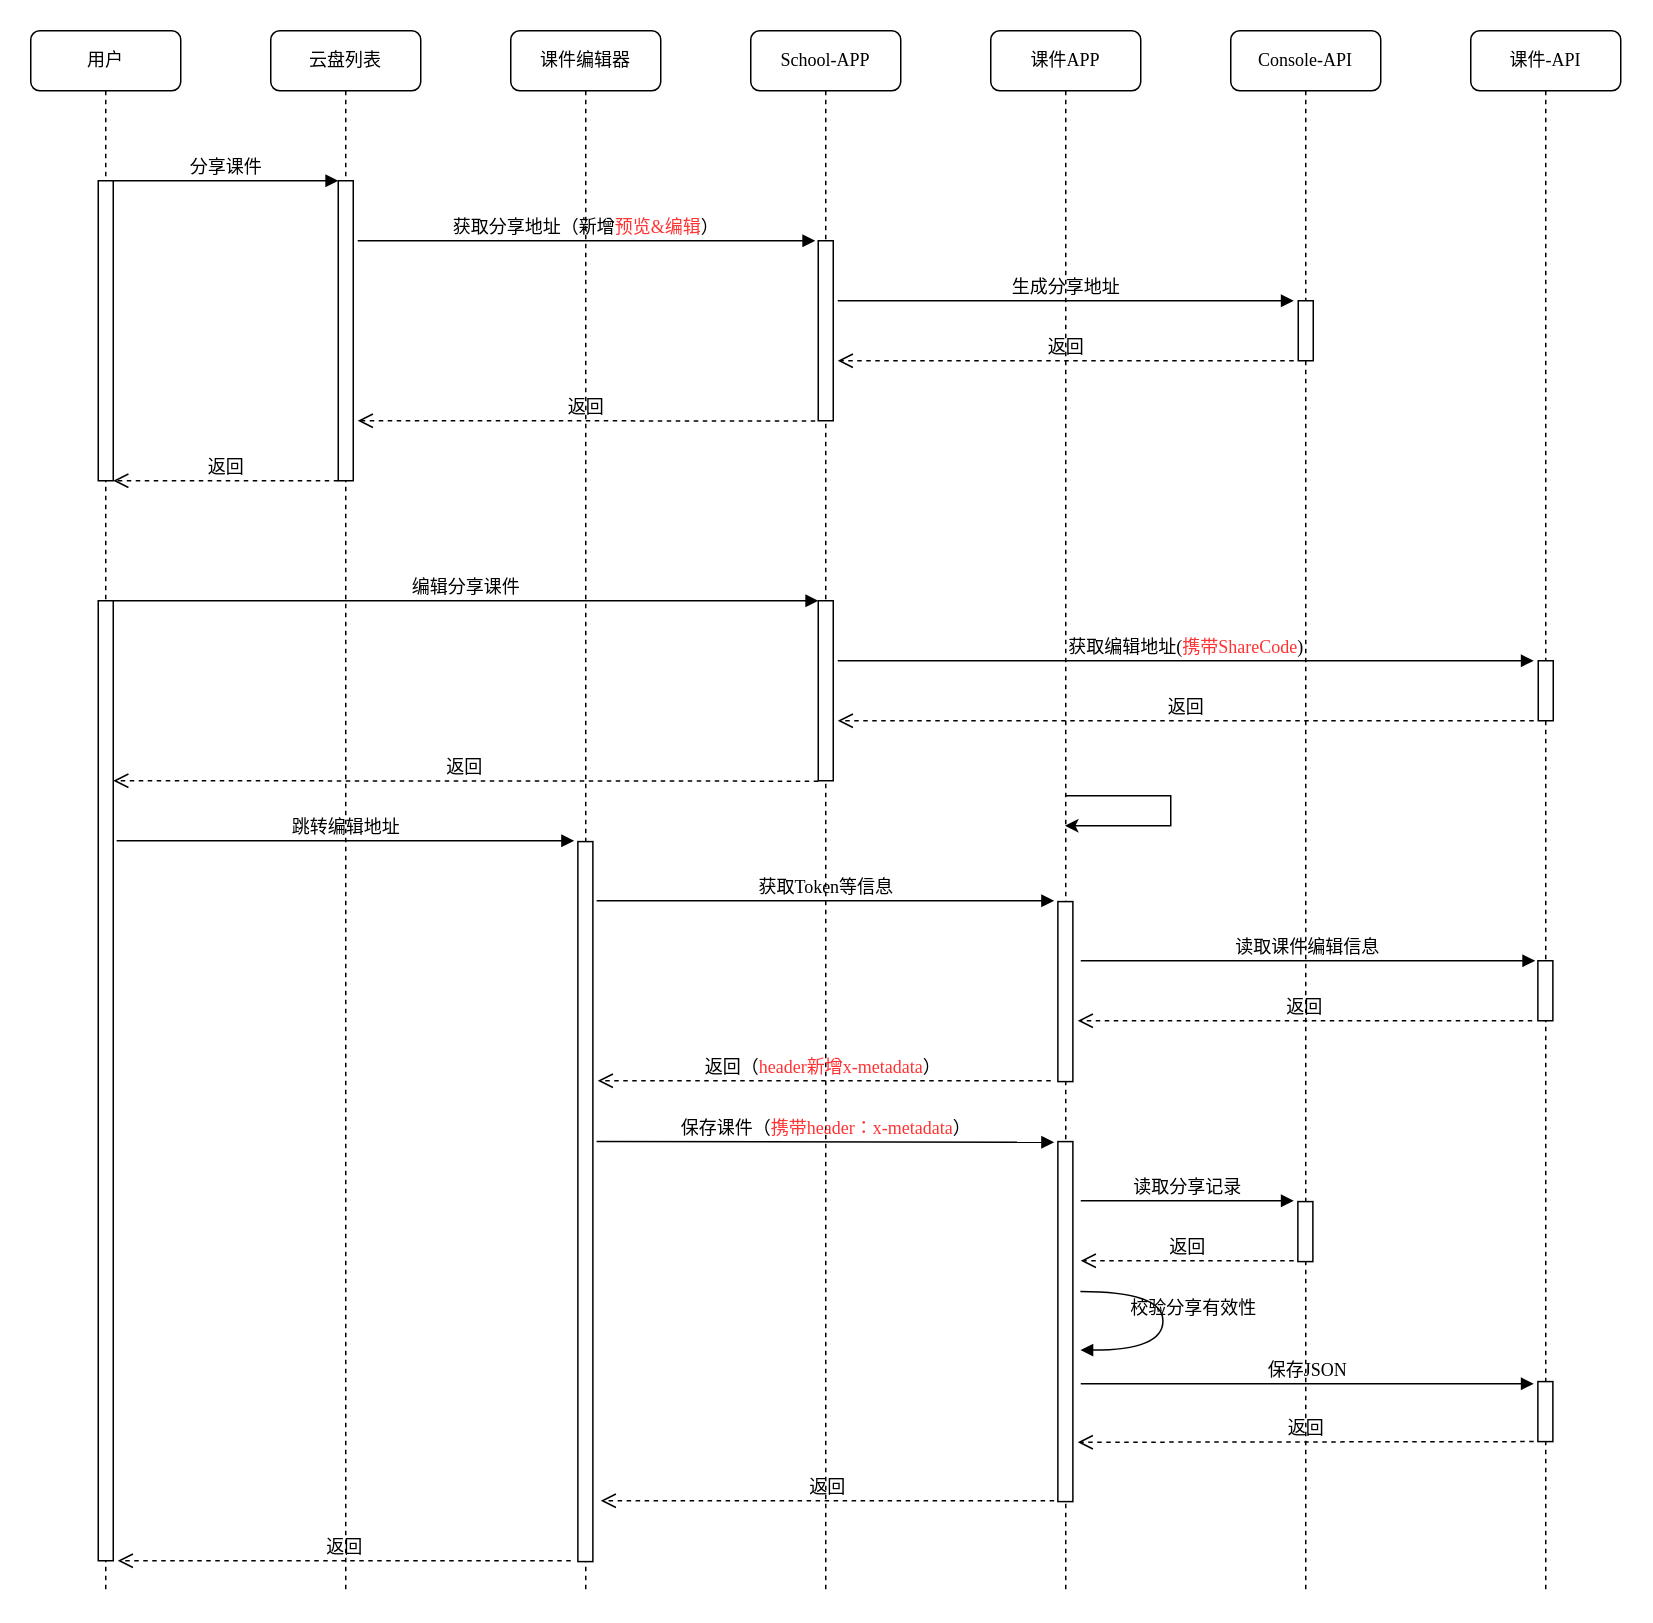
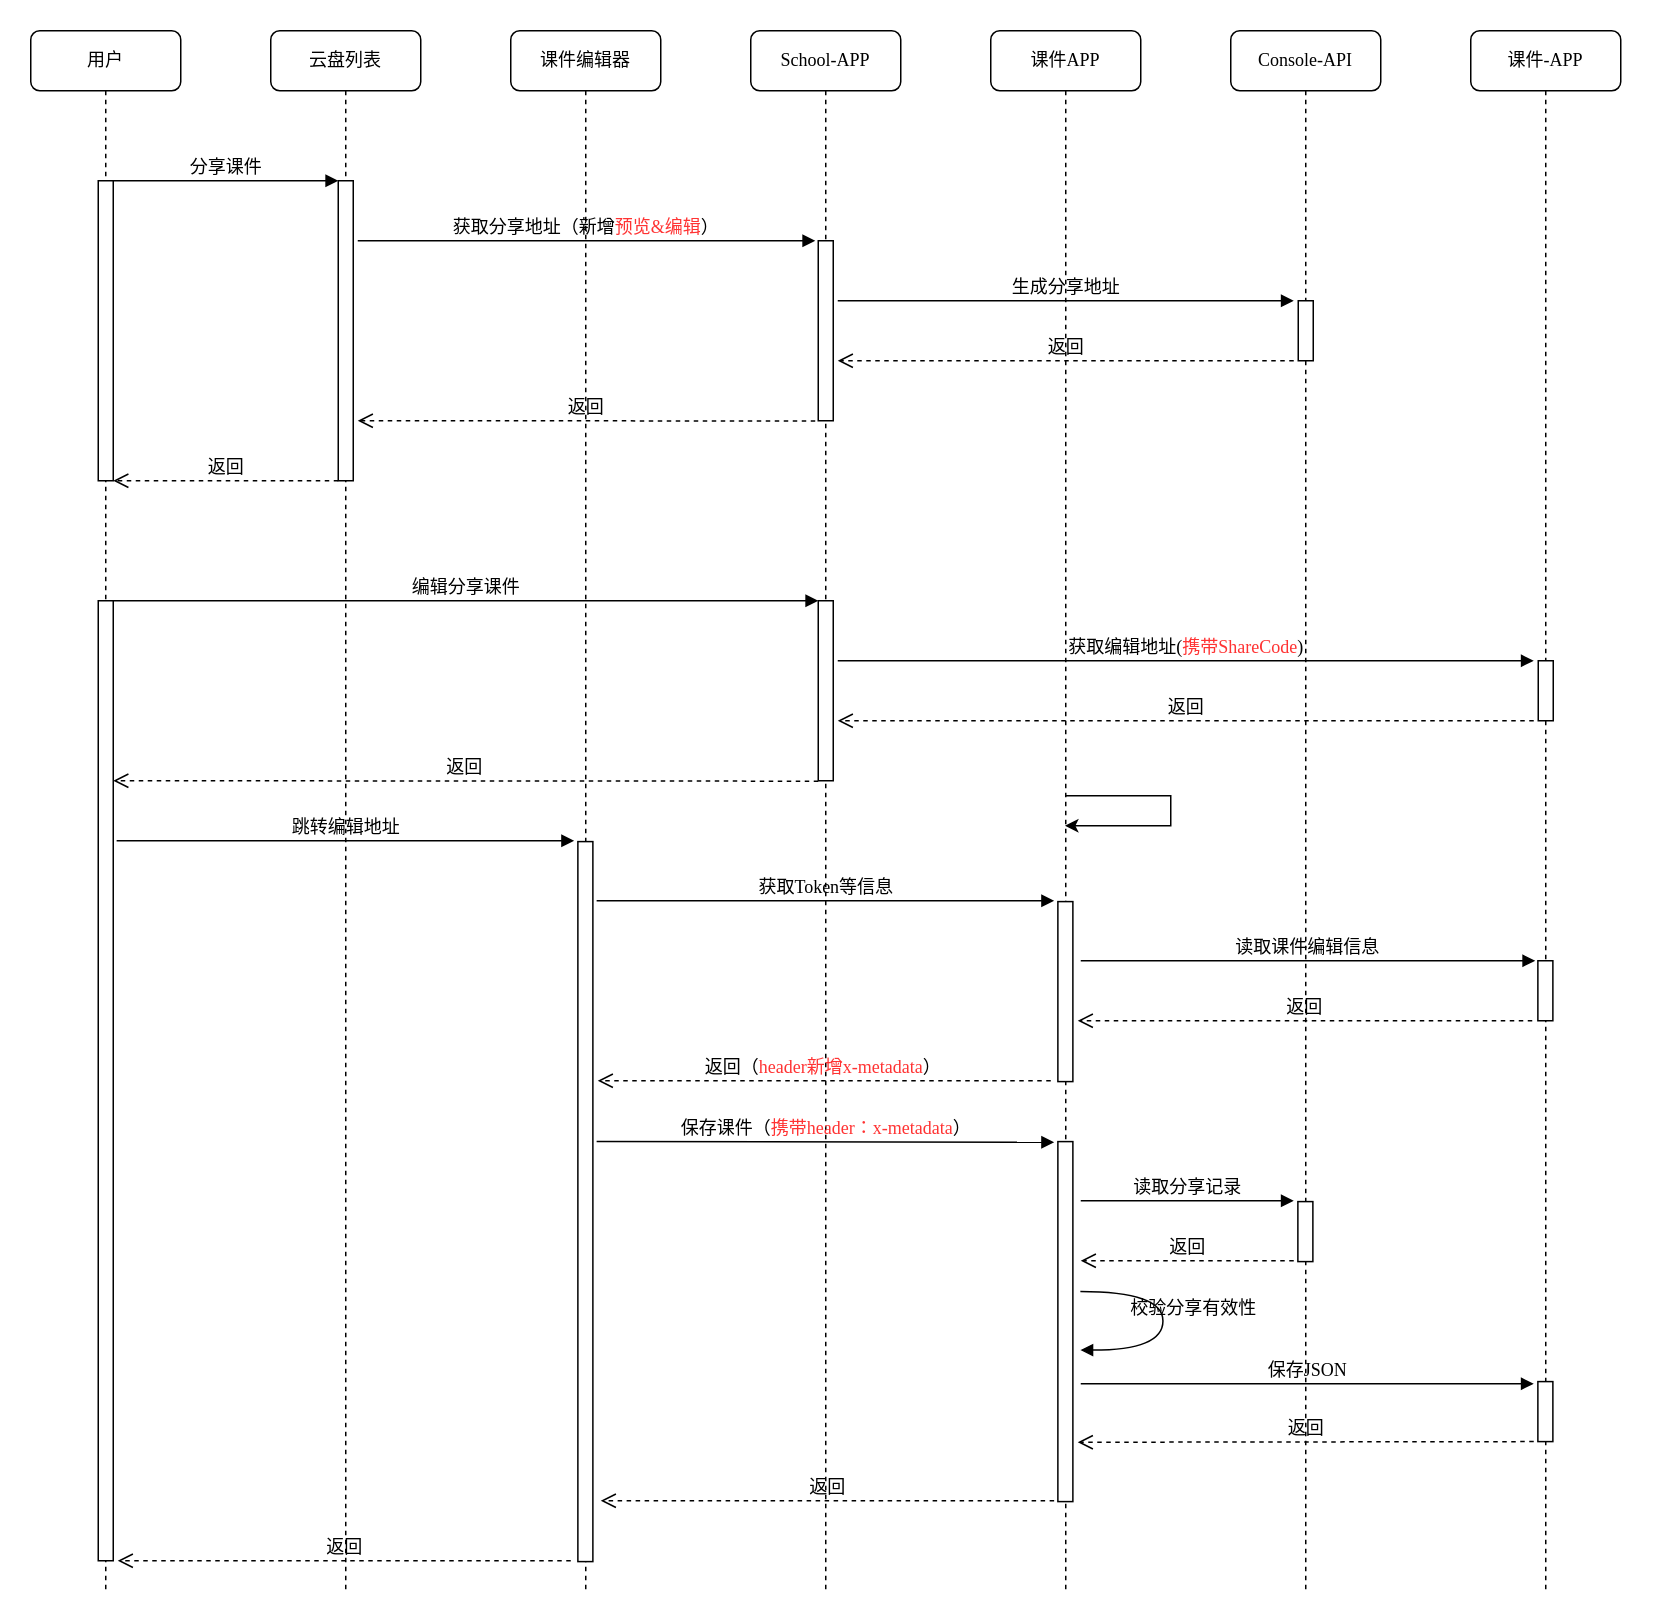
node "课件-API": label "课件-API" -> "课件-APP"
